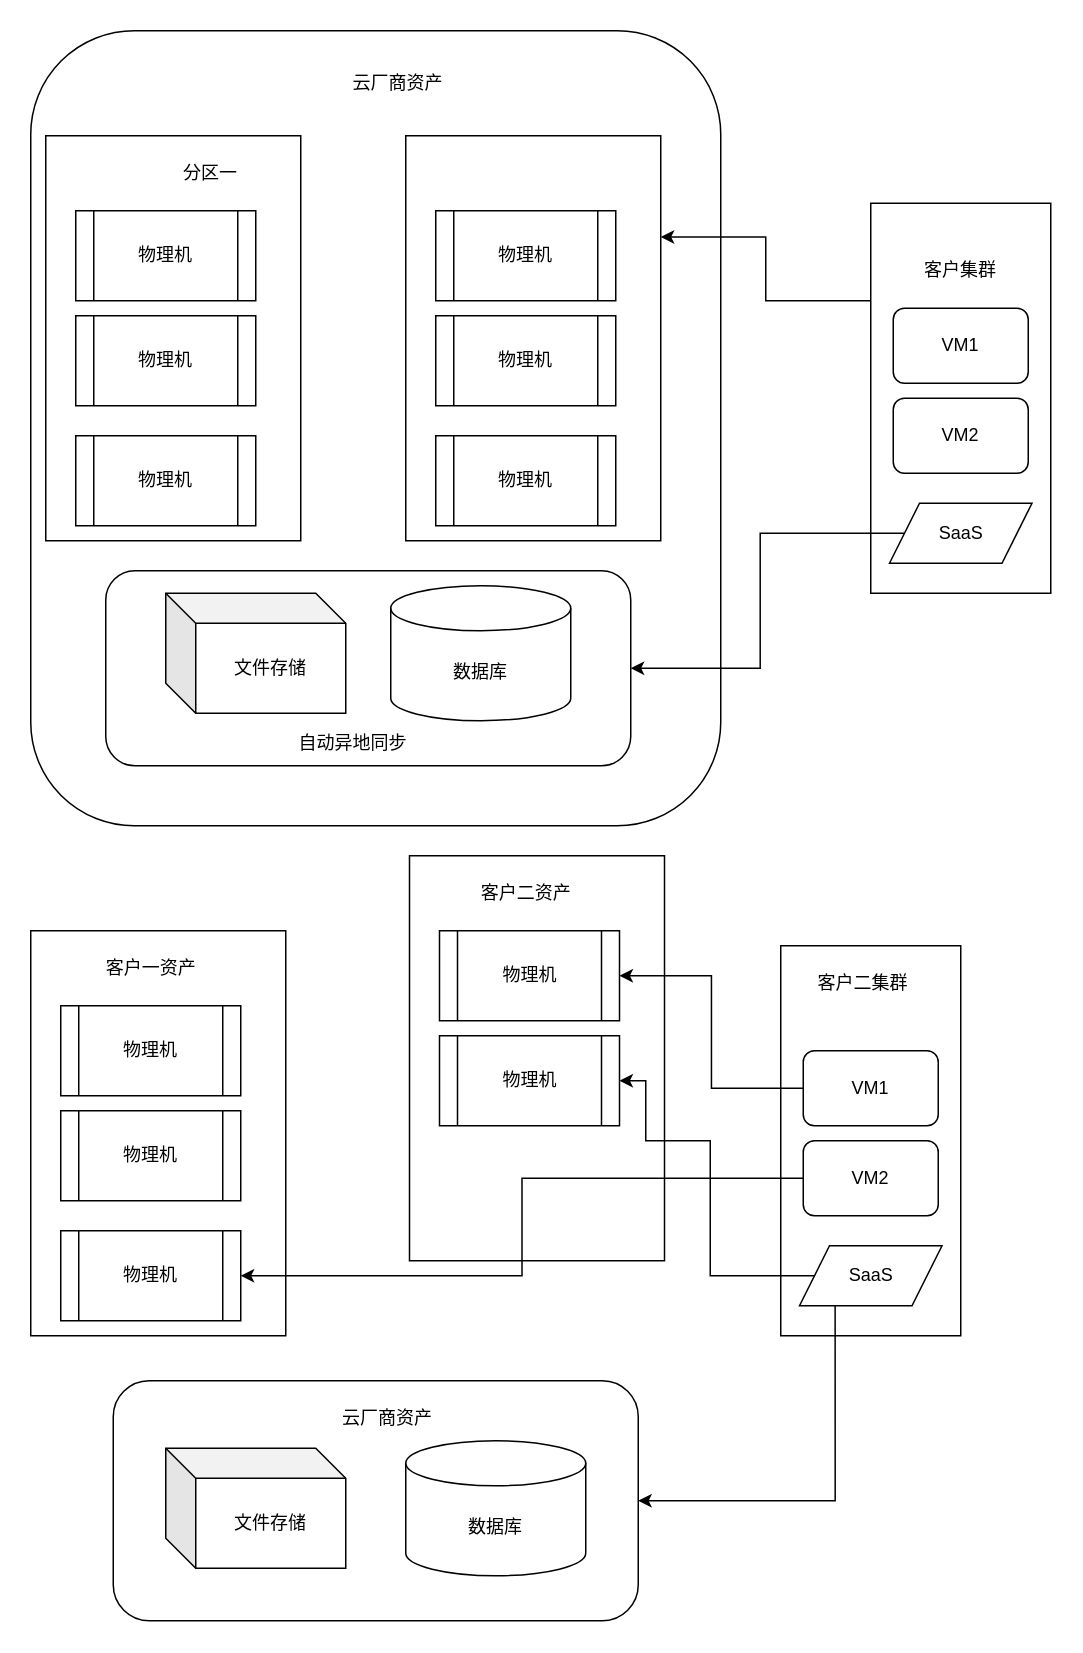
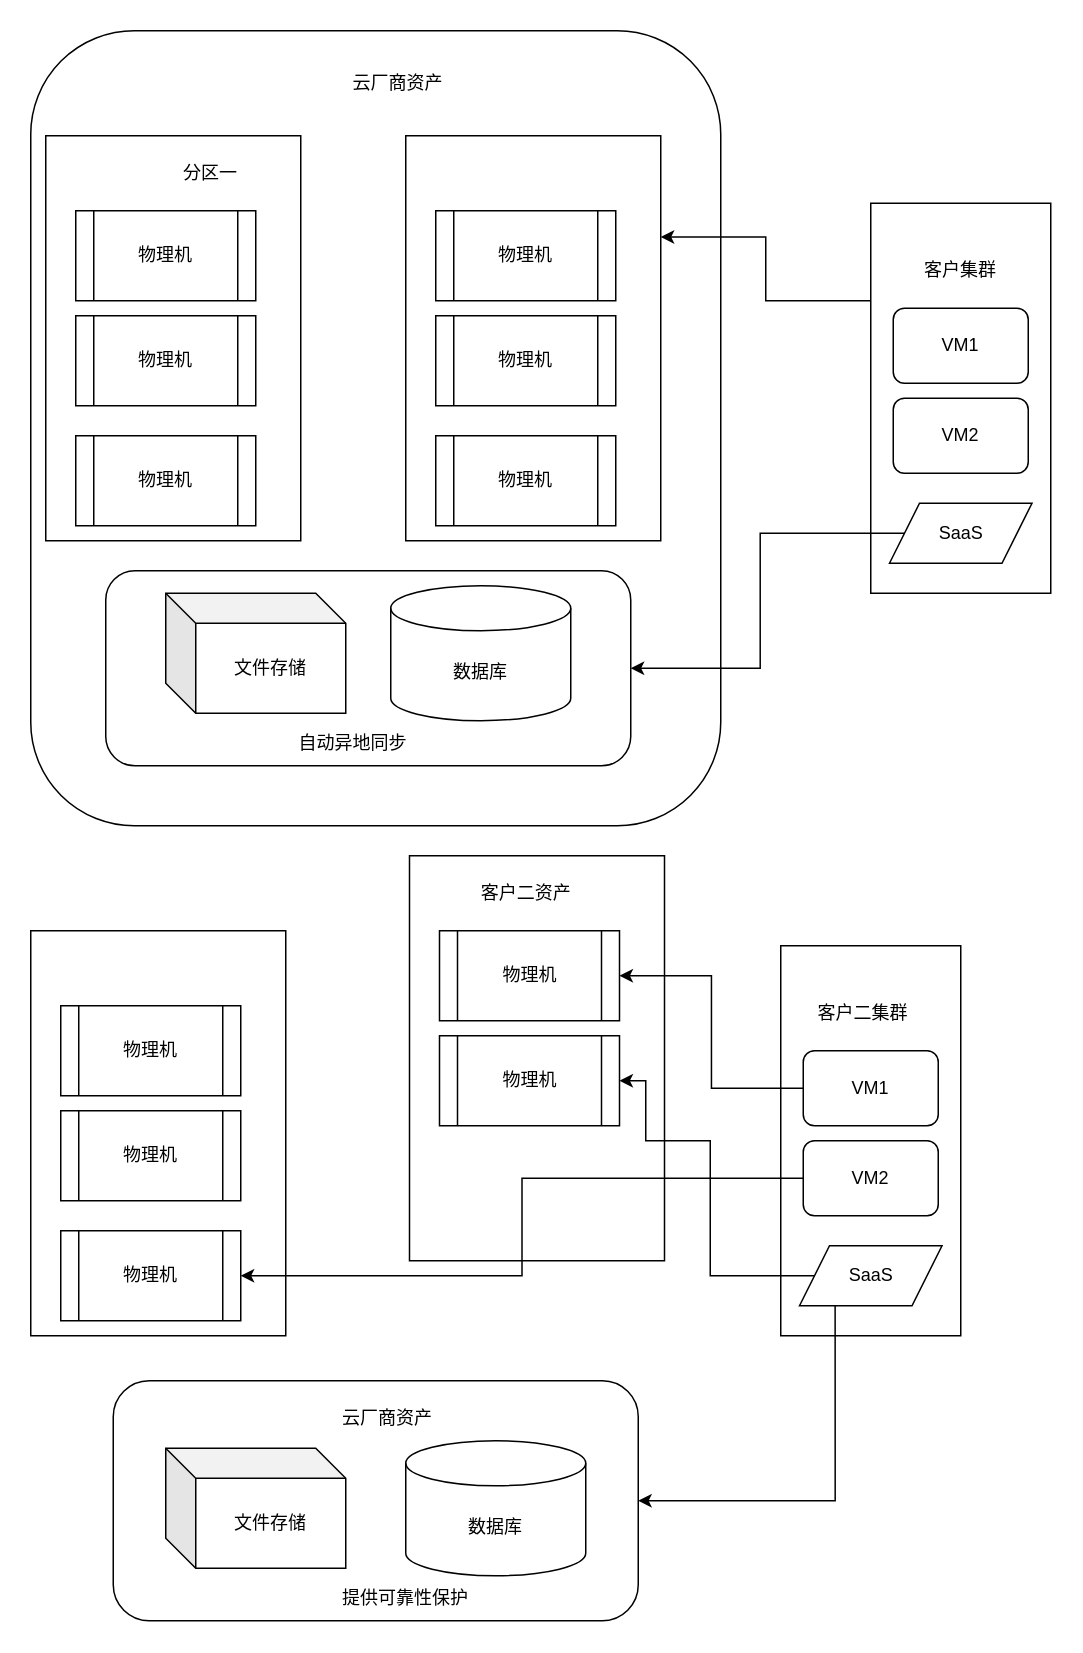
node "客户一资产": removed
node "客户二集群": moved (863, 983) -> (863, 1013)
node "提供可靠性保护": added
